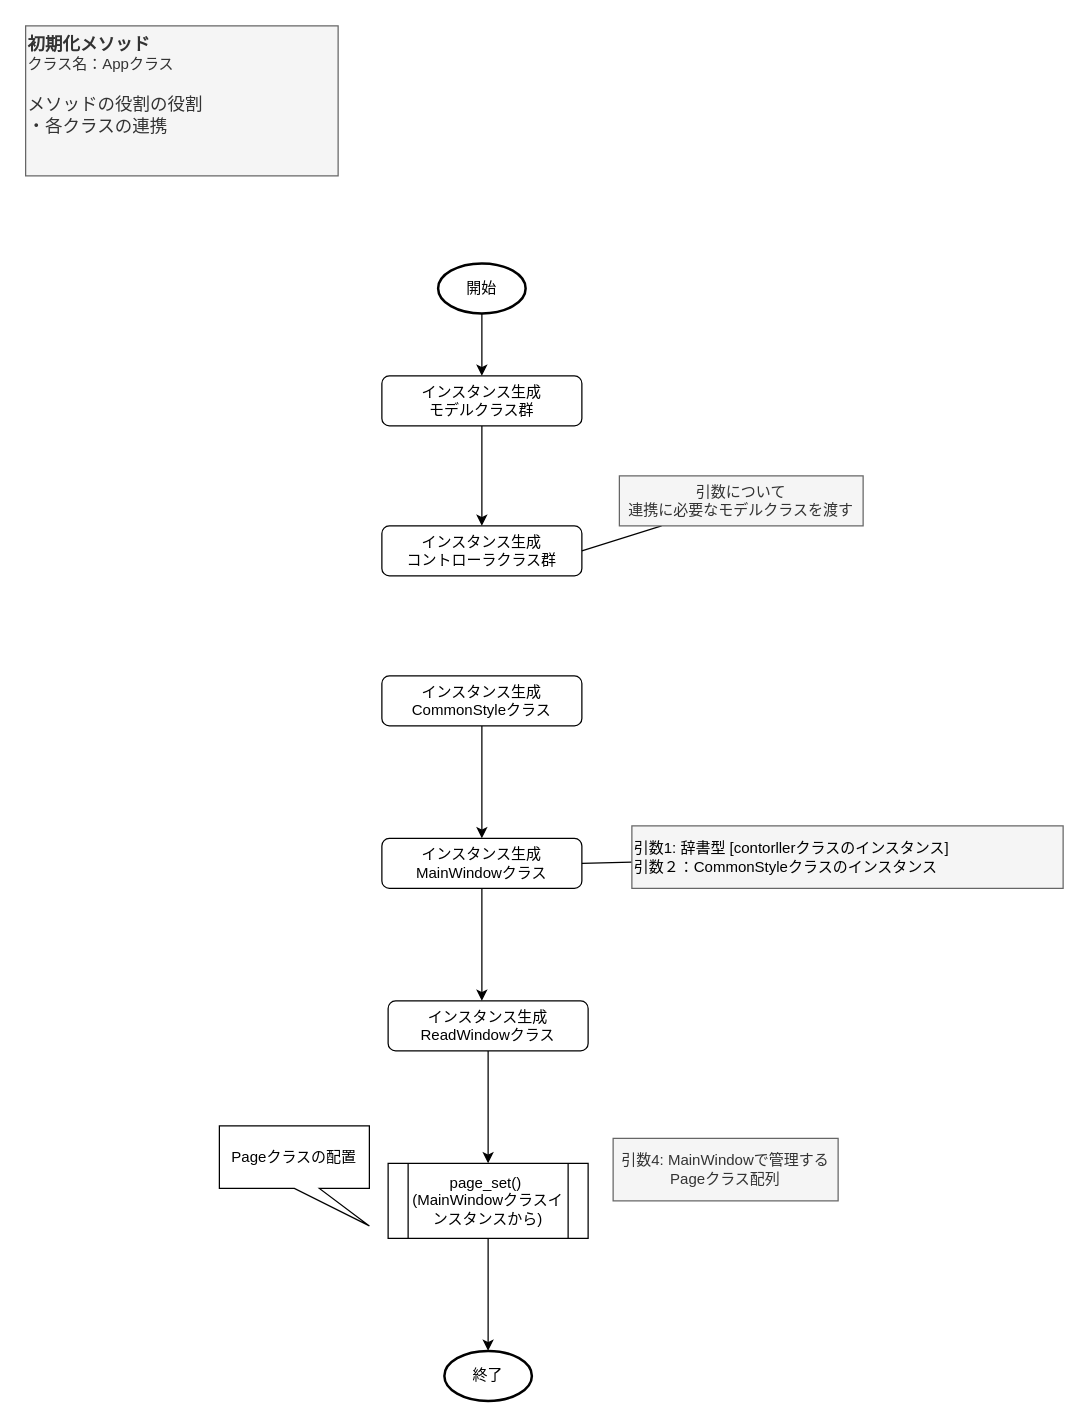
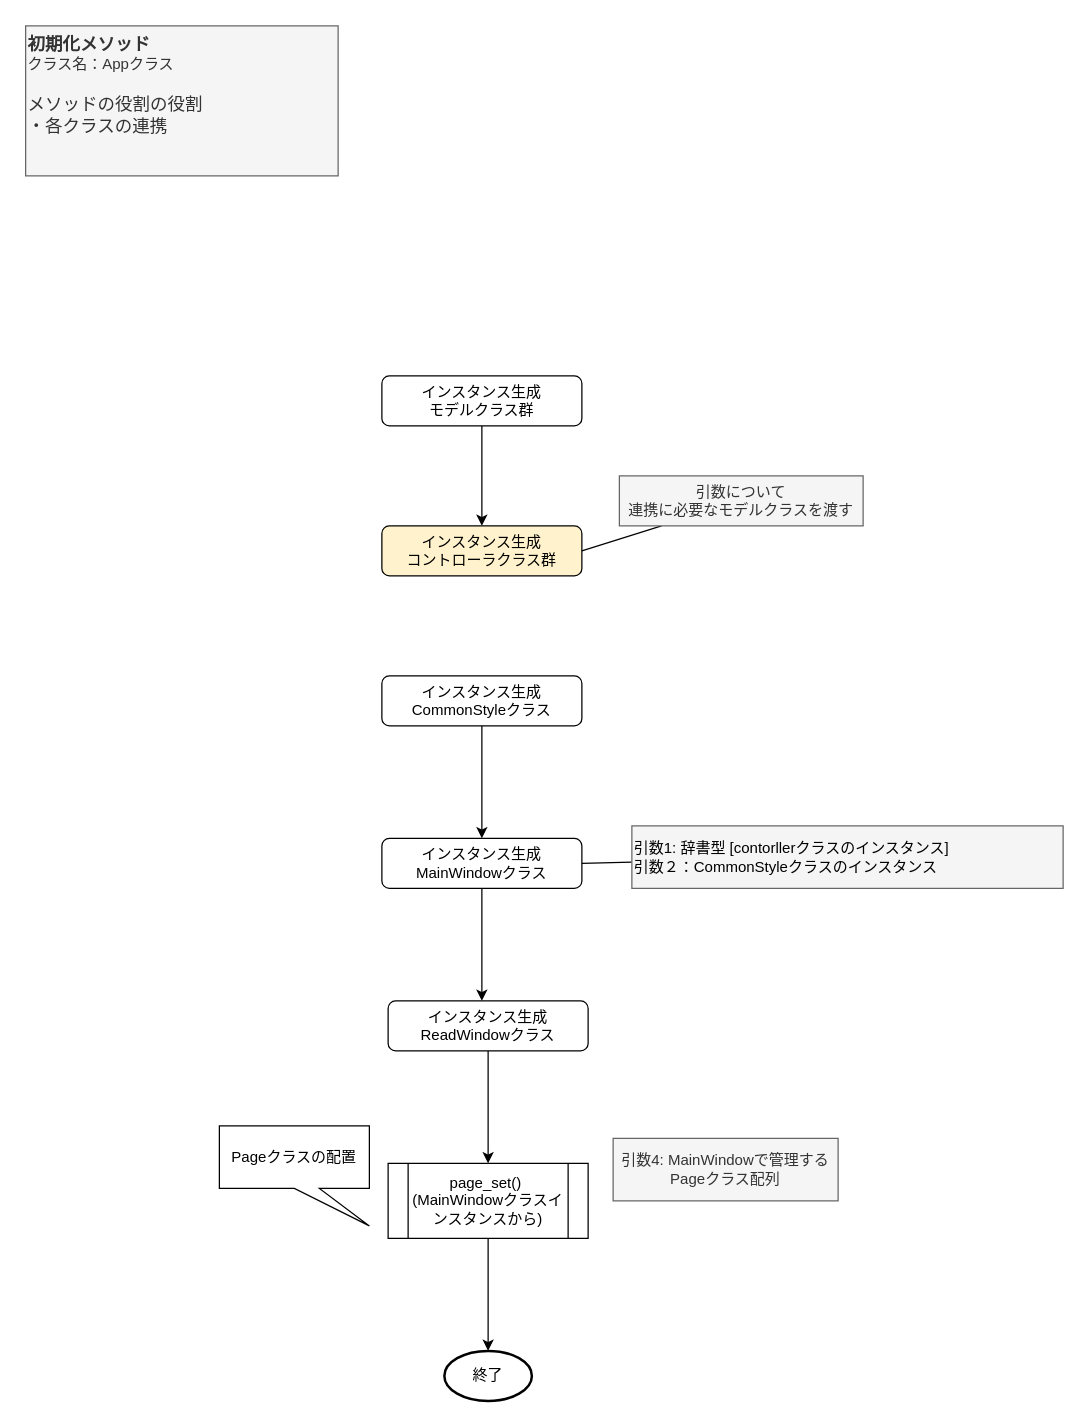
node "開始": removed
edge "開始" -> "インスタンス生成 モデルクラス群": removed
node "インスタンス生成 コントローラクラス群": fillcolor #ffffff -> #fff2cc
